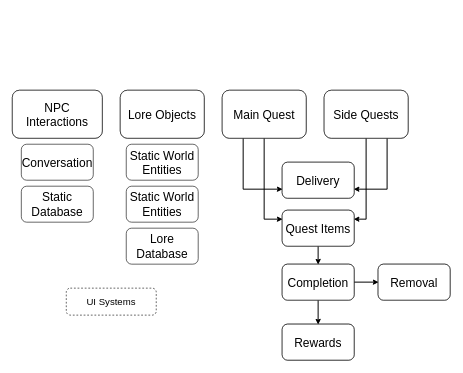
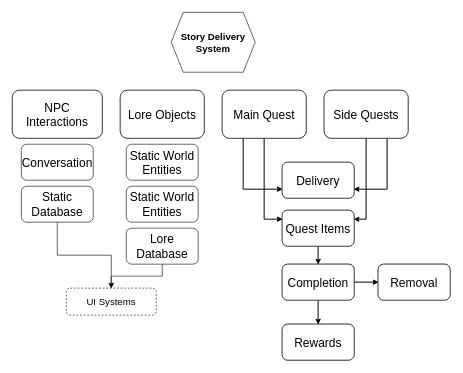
node "Story Delivery System": added
edge "Static Database" -> "UI Systems": added
edge "Lore Database" -> "UI Systems": added
